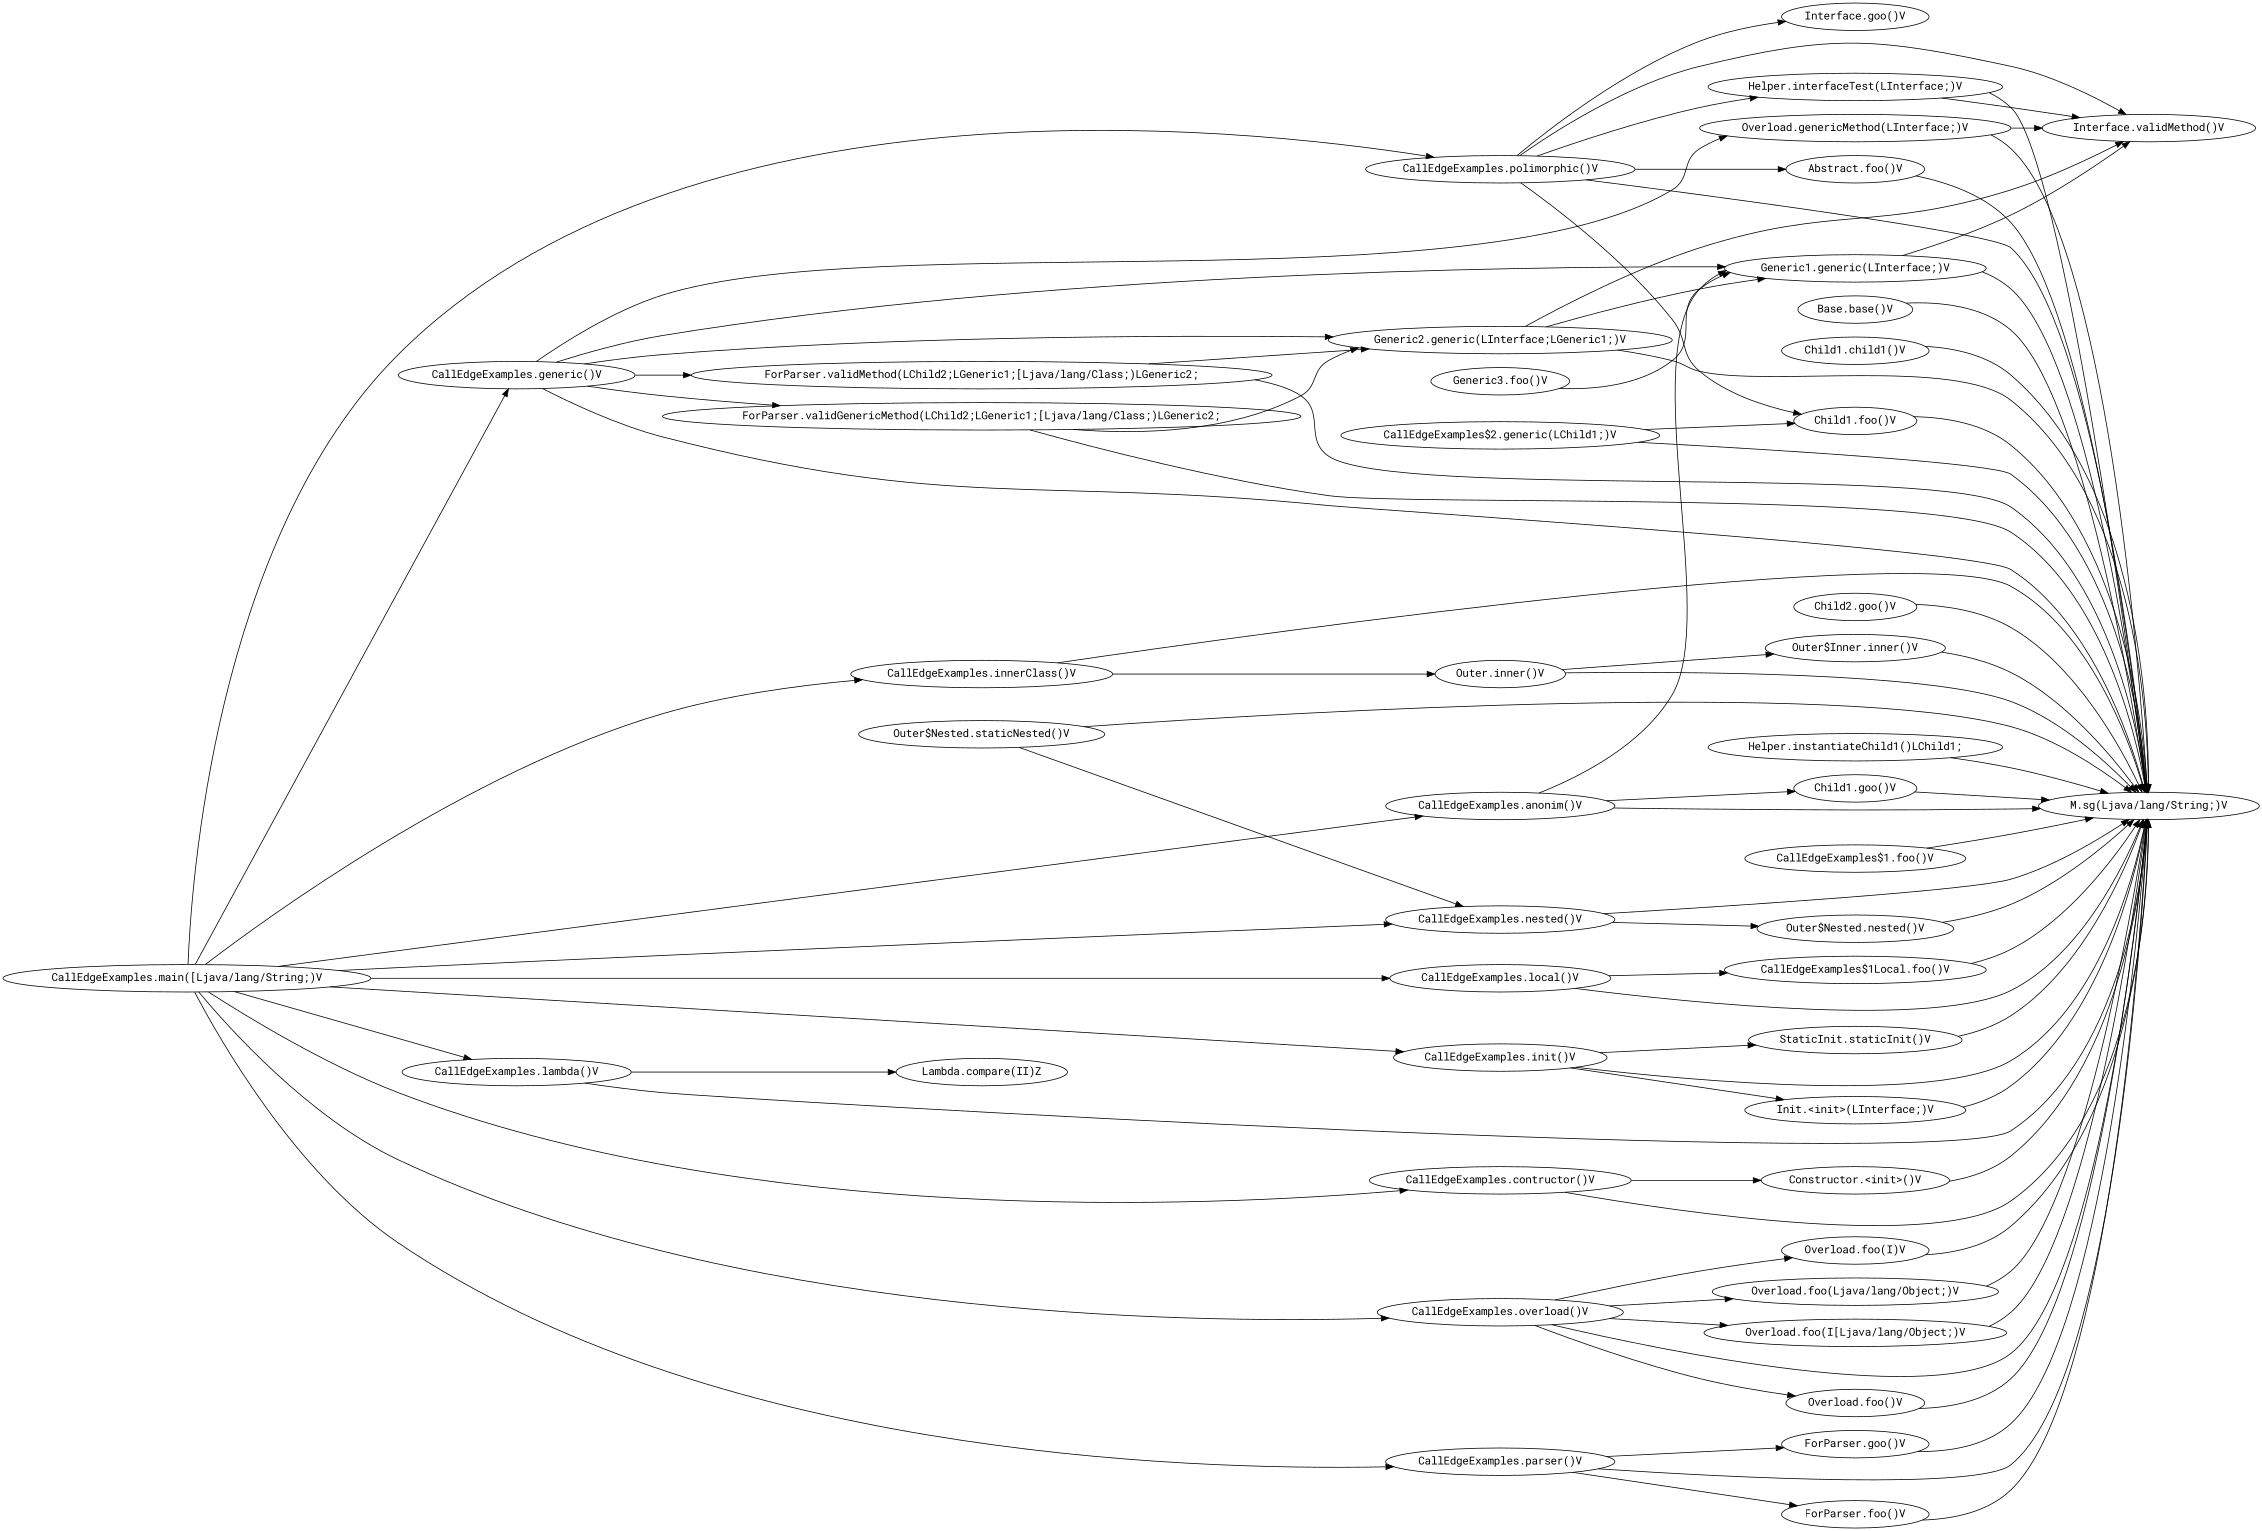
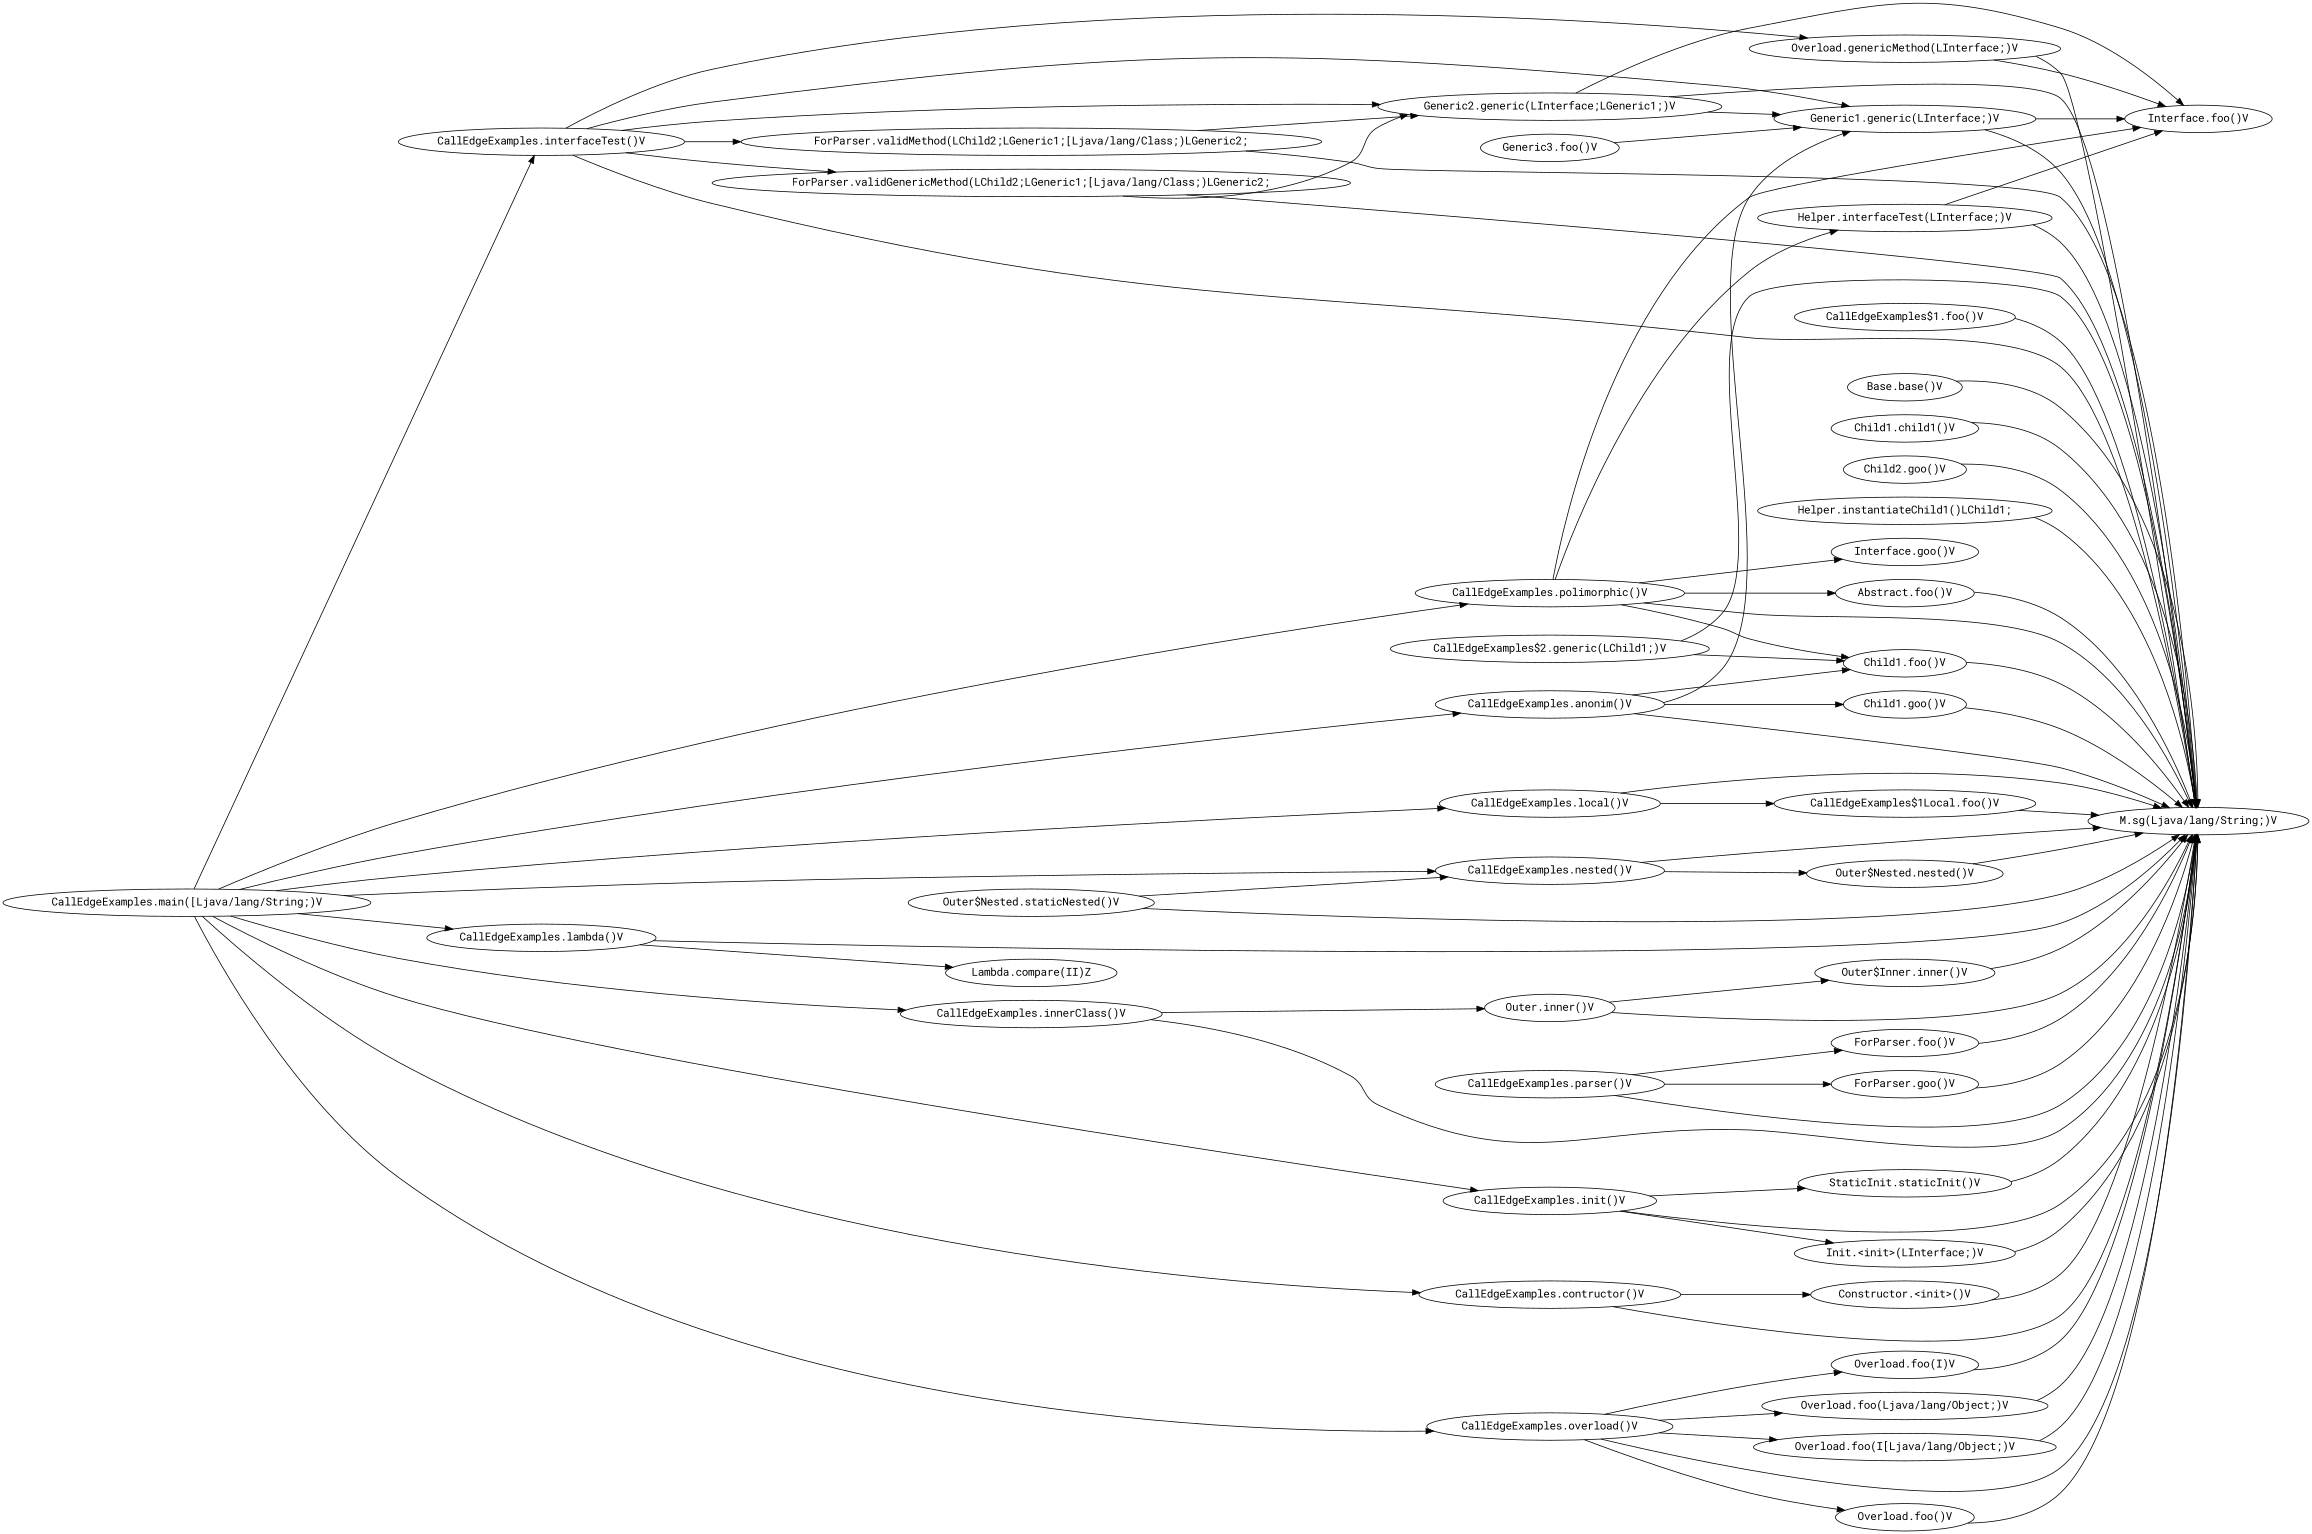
node "Interface.validMethod()V": label "Interface.validMethod()V" -> "Interface.foo()V"
node "CallEdgeExamples.generic()V": label "CallEdgeExamples.generic()V" -> "CallEdgeExamples.interfaceTest()V"
edge "CallEdgeExamples.anonim()V" -> "Child1.foo()V": added
edge "CallEdgeExamples.main([Ljava/lang/String;)V" -> "CallEdgeExamples.parser()V": removed
